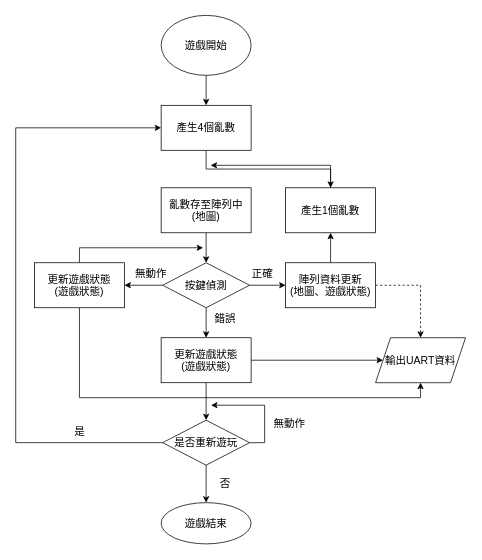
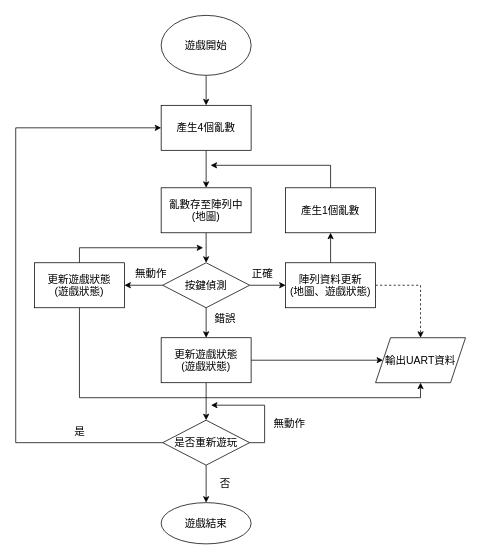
edge "產生4個亂數" -> "產生1個亂數": now "產生4個亂數" -> "亂數存至陣列中 (地圖)"
